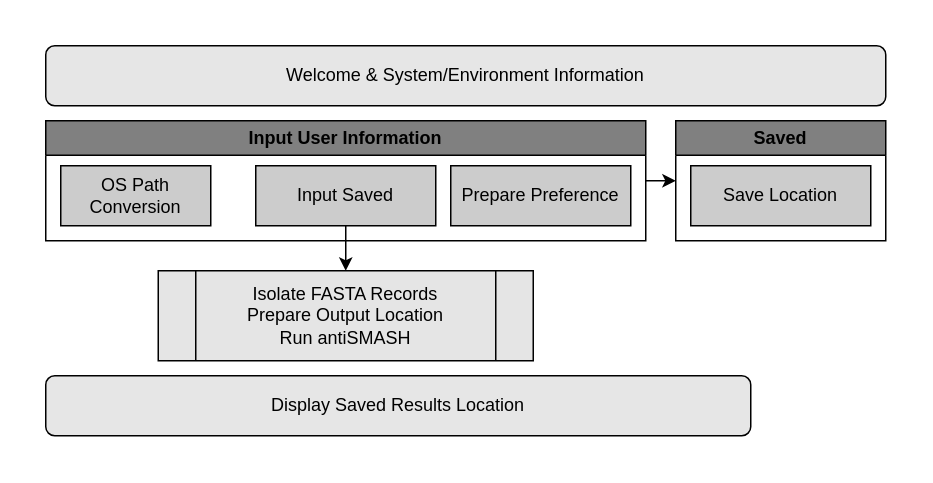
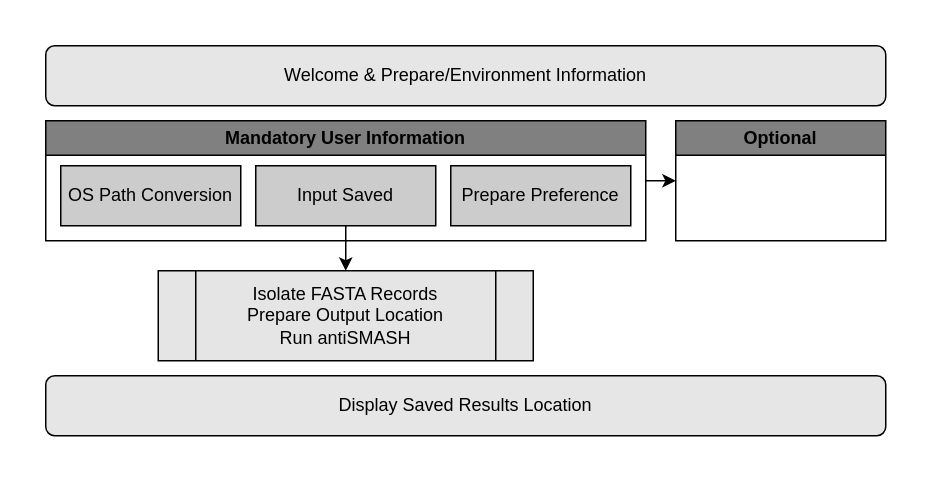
node "Welcome & System/Environment Information": label "Welcome & System/Environment Information" -> "Welcome & Prepare/Environment Information"
node "Input User Information": label "Input User Information" -> "Mandatory User Information"
node "Saved": label "Saved" -> "Optional"
node "OS Path Conversion": size 150x60 -> 180x60
node "Save Location": removed
node "Display Saved Results Location": size 705x60 -> 840x60
